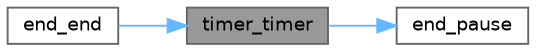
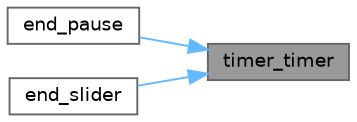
node "end_end": label "end_end" -> "end_slider"
edge "timer_timer" -> "end_pause": reversed
